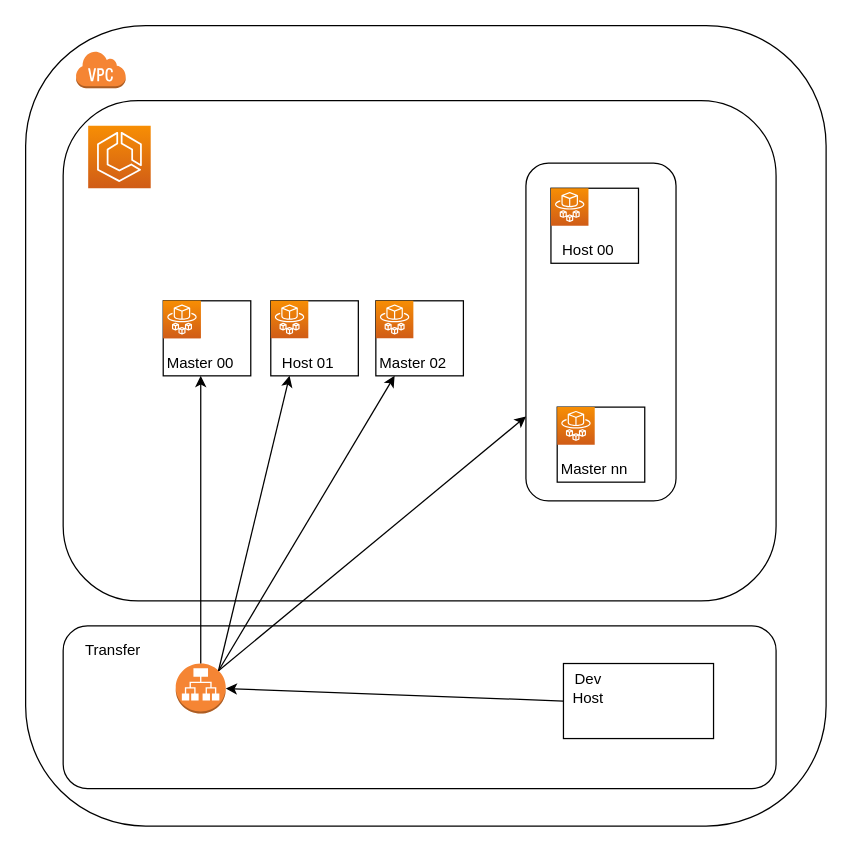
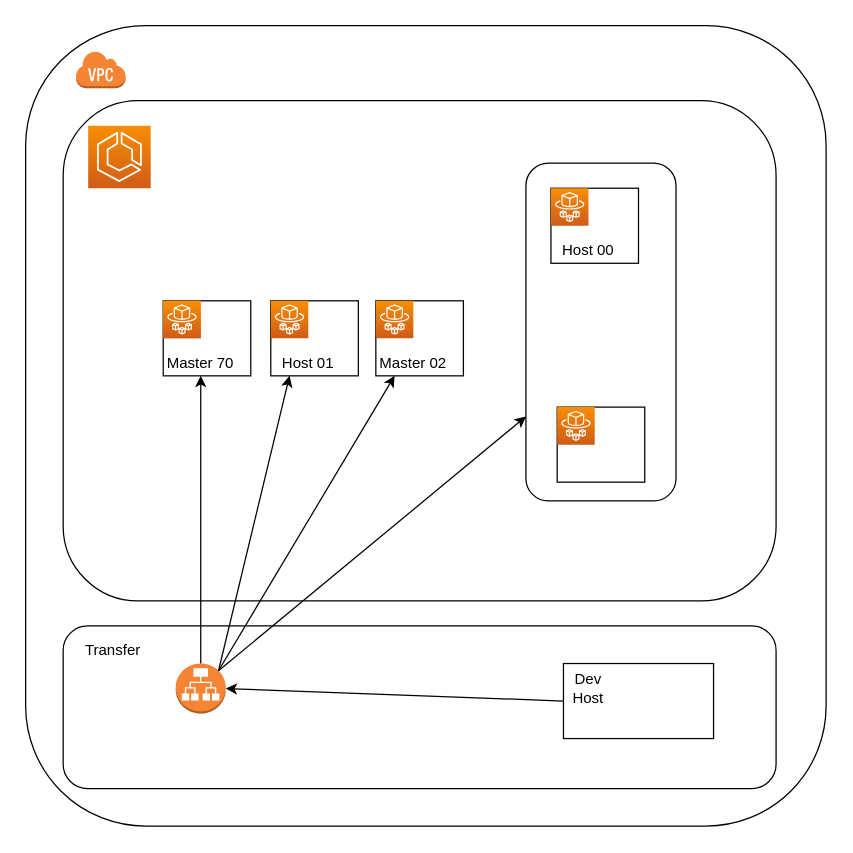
node "Master 00": label "Master 00" -> "Master 70"
node "Master nn": removed
